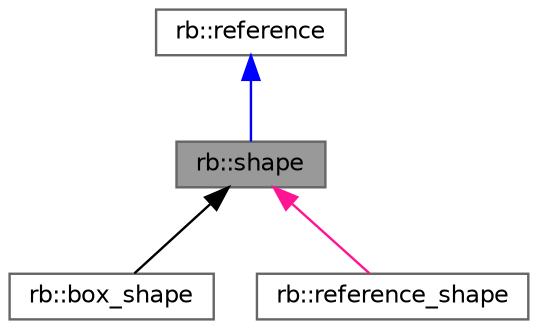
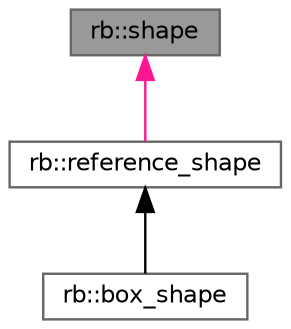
node "rb::reference": removed
edge "rb::box_shape" -> "rb::shape": now "rb::box_shape" -> "rb::reference_shape"
